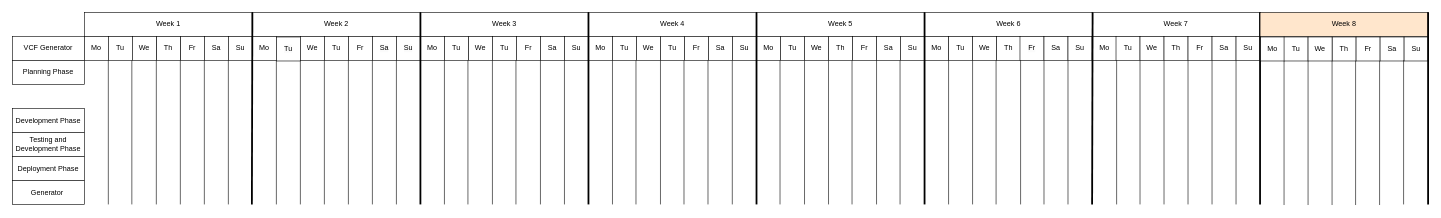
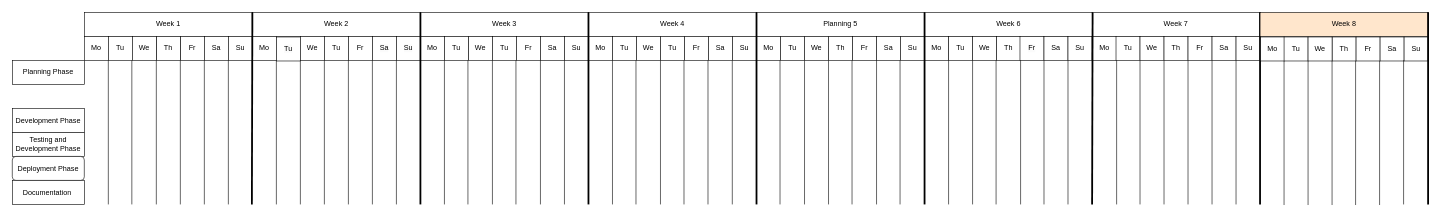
node "Week 5": label "Week 5" -> "Planning 5"
node "VCF Generator": removed
node "Deployment Phase": shape rectangle -> rounded rectangle
node "Generator": label "Generator" -> "Documentation"
